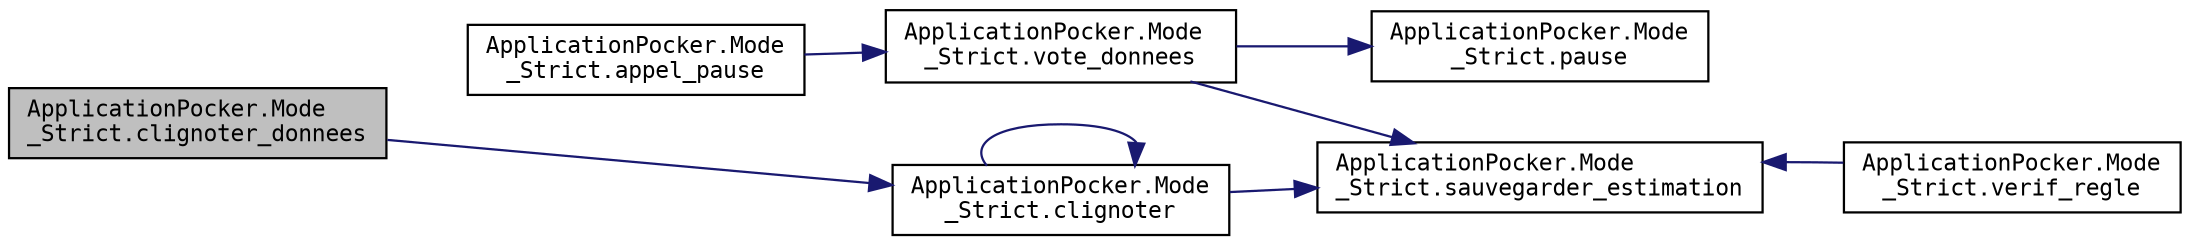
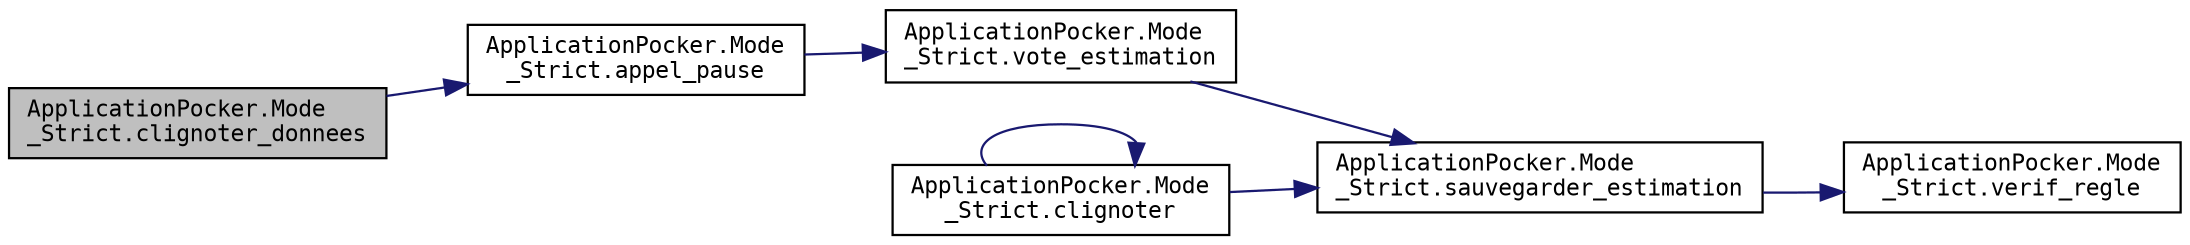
node "ApplicationPocker.Mode _Strict.vote_donnees": label "ApplicationPocker.Mode _Strict.vote_donnees" -> "ApplicationPocker.Mode _Strict.vote_estimation"
node "ApplicationPocker.Mode _Strict.pause": removed
edge "ApplicationPocker.Mode _Strict.clignoter_donnees" -> "ApplicationPocker.Mode _Strict.clignoter": now "ApplicationPocker.Mode _Strict.clignoter_donnees" -> "ApplicationPocker.Mode _Strict.appel_pause"
edge "ApplicationPocker.Mode _Strict.verif_regle" -> "ApplicationPocker.Mode _Strict.sauvegarder_estimation": reversed
